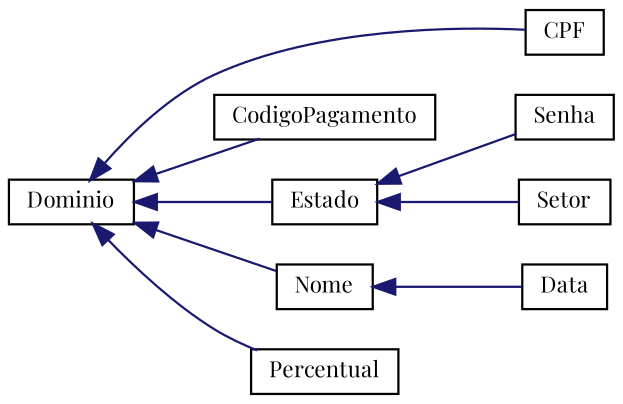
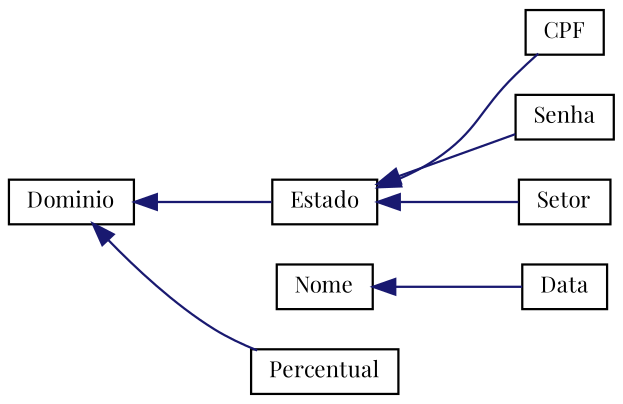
edge "CPF" -> "Dominio": now "CPF" -> "Estado"
node "CodigoPagamento": removed
edge "Nome" -> "Dominio": removed
